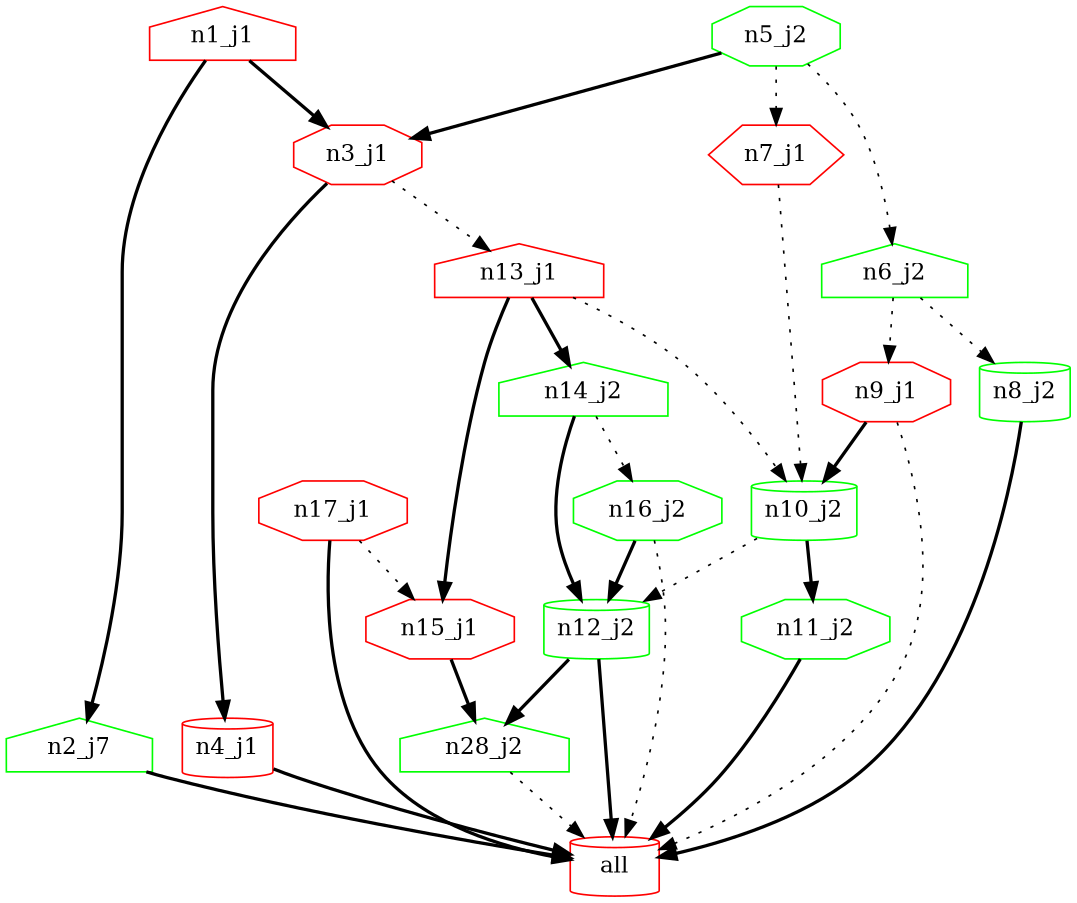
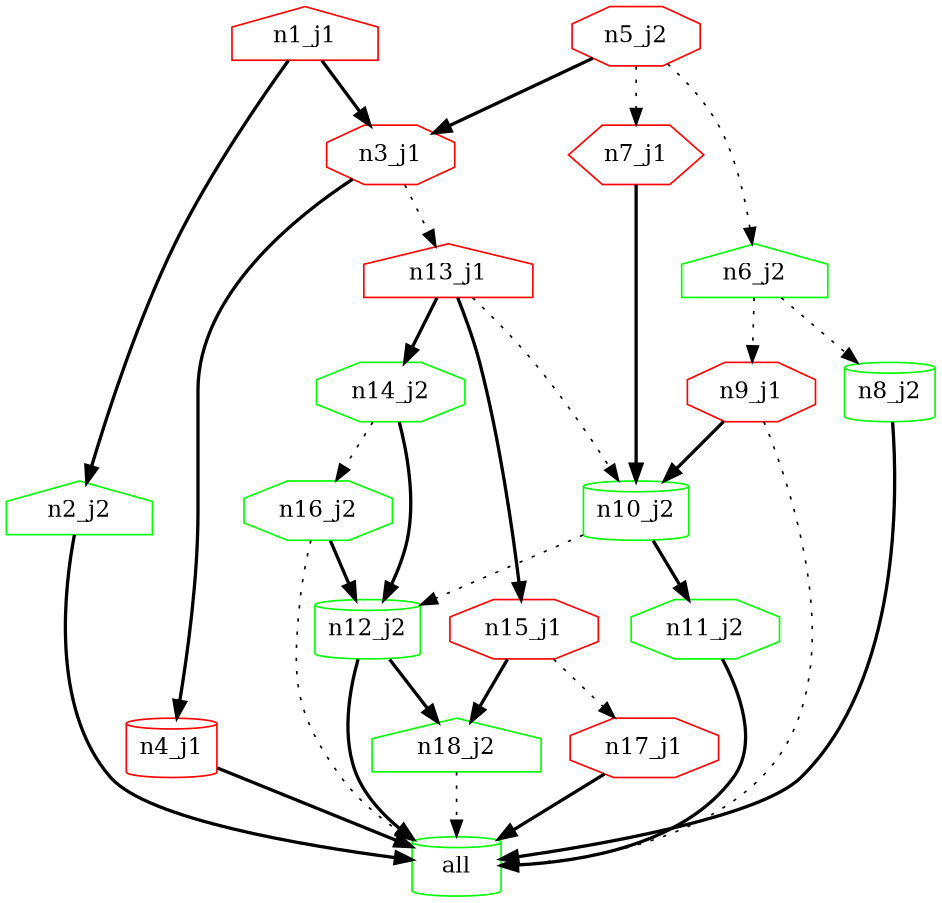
node "n5_j2": color green -> red
edge "n7_j1" -> "n10_j2": style dotted -> bold
node "n14_j2": shape house -> octagon
edge "n17_j1" -> "n15_j1": reversed
node "n2_j7": label "n2_j7" -> "n2_j2"
node "n28_j2": label "n28_j2" -> "n18_j2"
node "all": color red -> green
